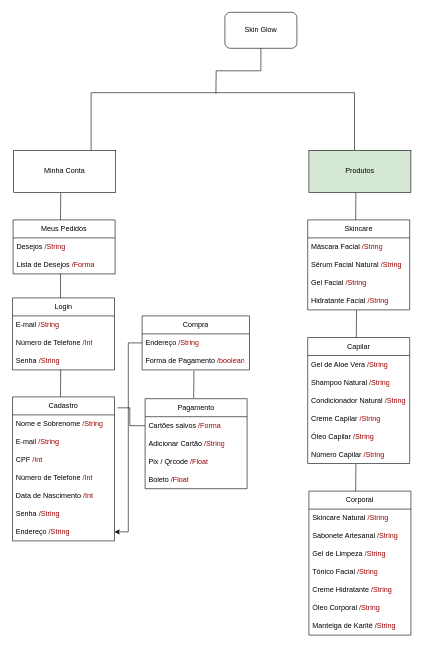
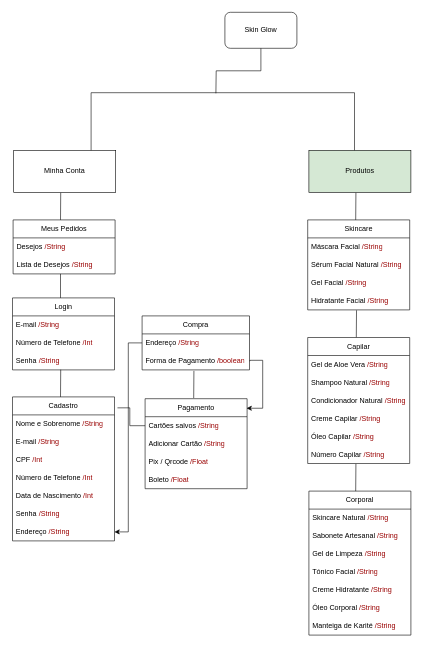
node "Lista de Desejos /Forma": label "Lista de Desejos /Forma" -> "Lista de Desejos /String"
edge "Forma de Pagamento /boolean" -> "Pagamento": added
node "Cartões salvos /Forma": label "Cartões salvos /Forma" -> "Cartões salvos /String"
